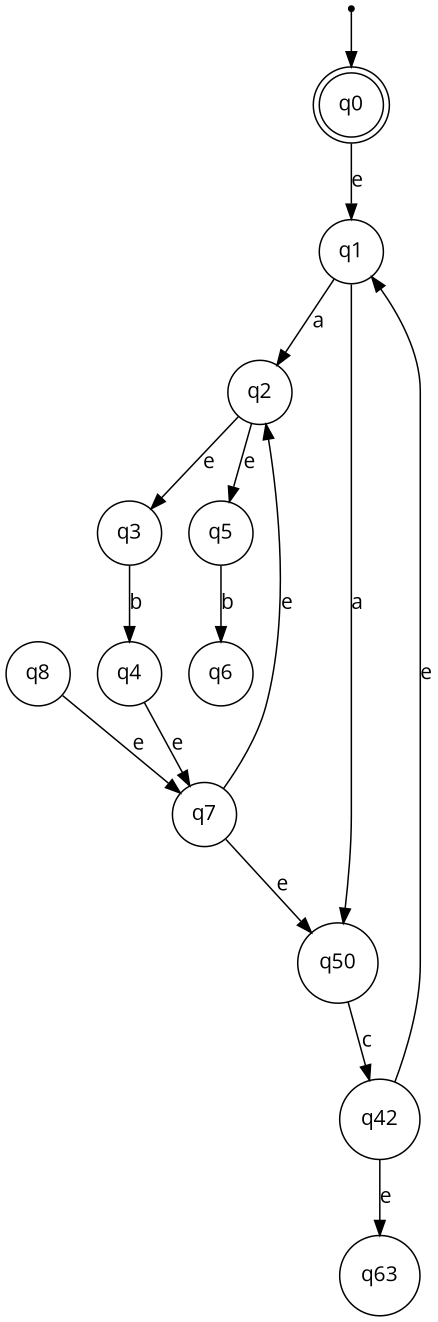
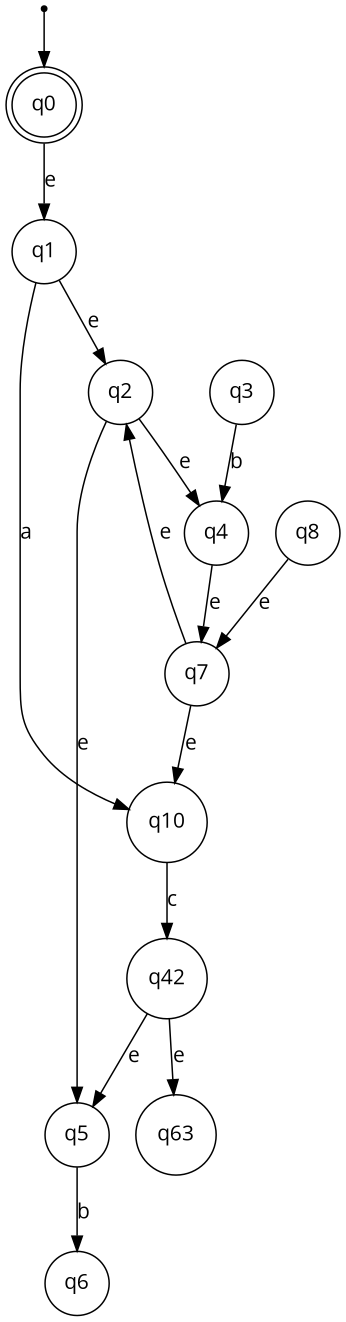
edge "q1" -> "q2": label "a" -> "e"
edge "q2" -> "q3": now "q2" -> "q4"
edge "q42" -> "q1": now "q42" -> "q5"
node "q50": label "q50" -> "q10"
